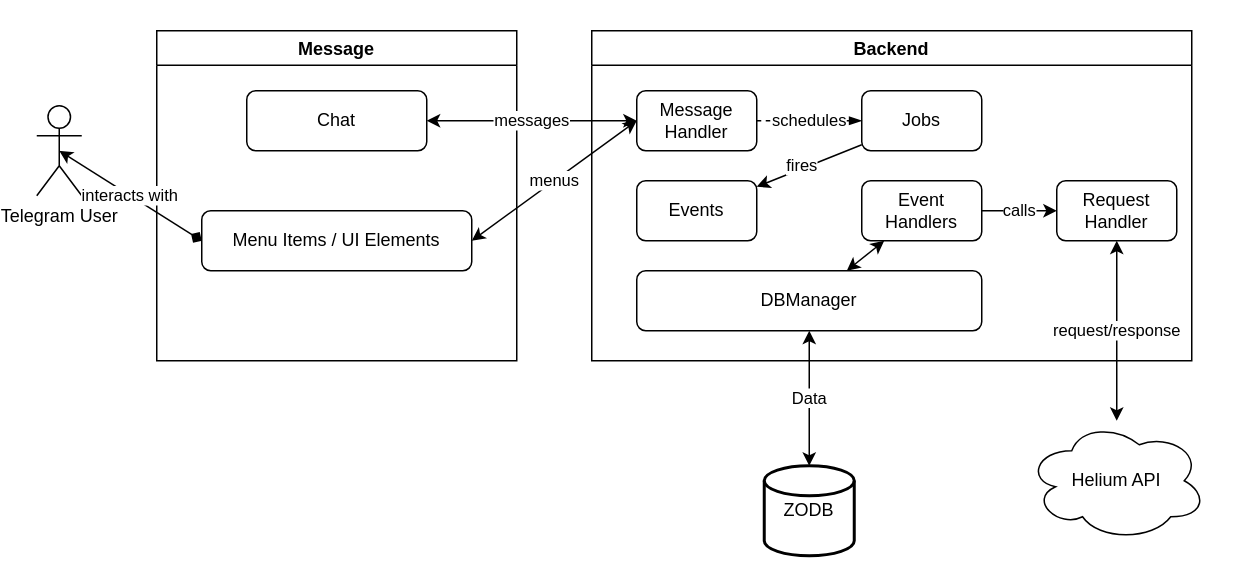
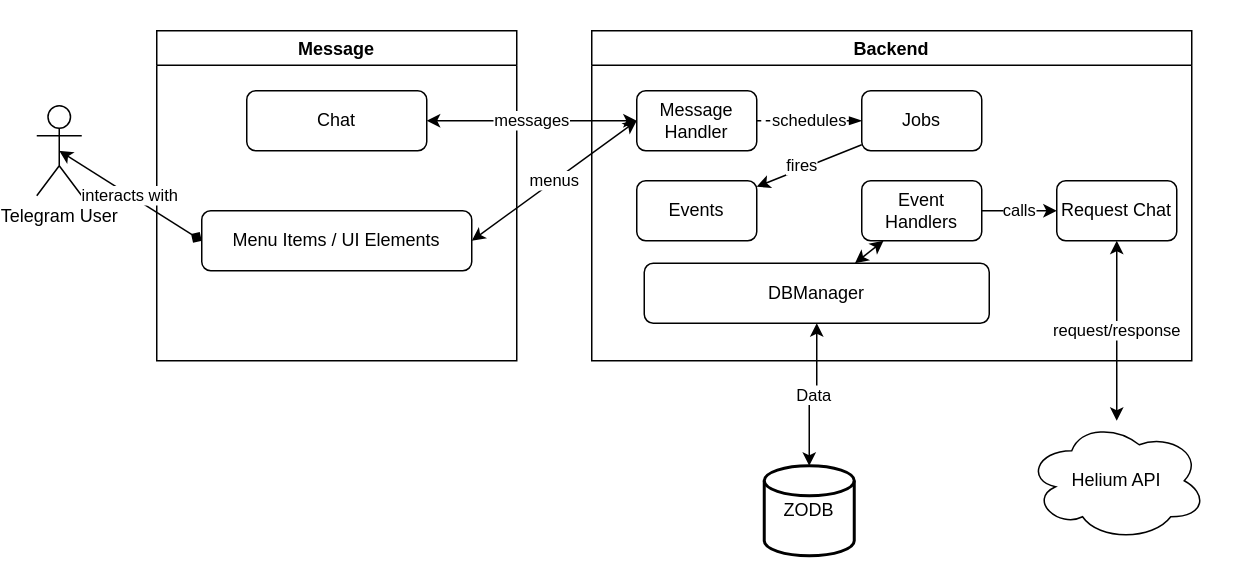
node "Request Handler": label "Request Handler" -> "Request Chat"
node "DBManager": moved (809, 301) -> (817, 293)
